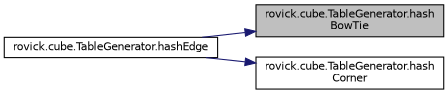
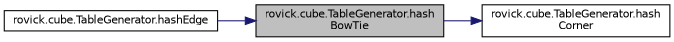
edge "rovick.cube.TableGenerator.hashEdge" -> "rovick.cube.TableGenerator.hash Corner": now "rovick.cube.TableGenerator.hash BowTie" -> "rovick.cube.TableGenerator.hash Corner"
